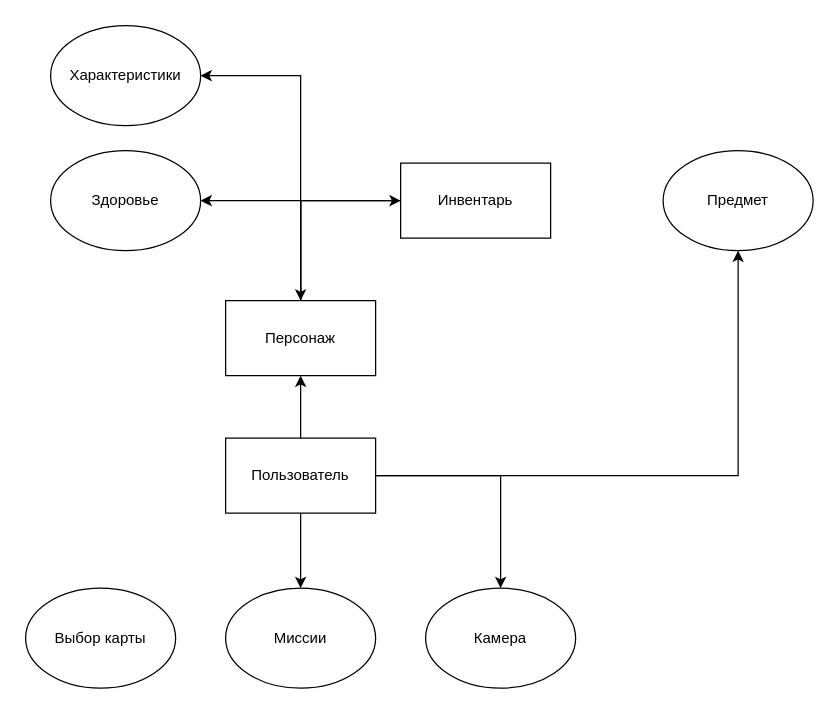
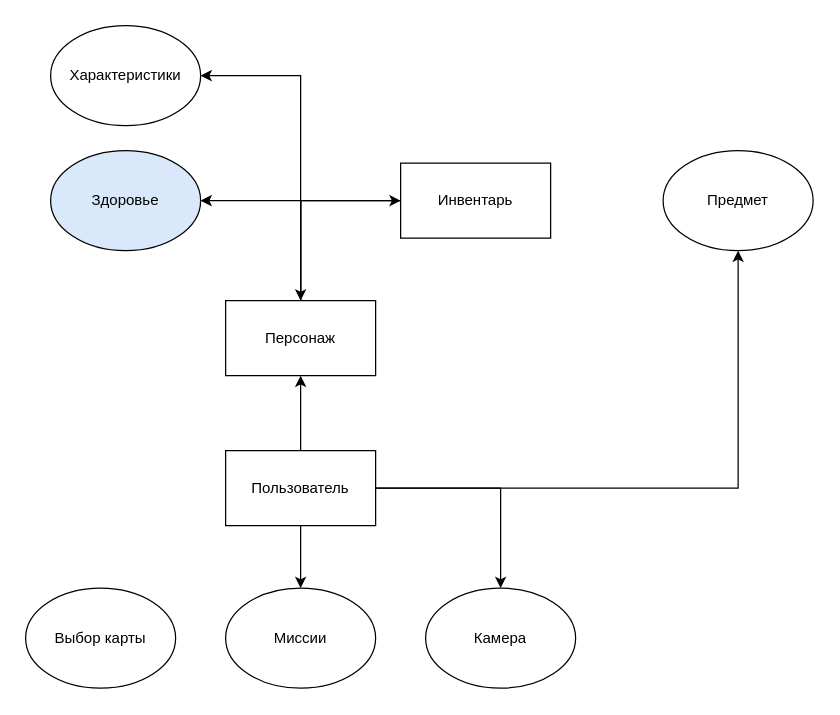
node "Здоровье": fillcolor #ffffff -> #dae8fc
node "Пользователь": moved (301, 476) -> (301, 488)
